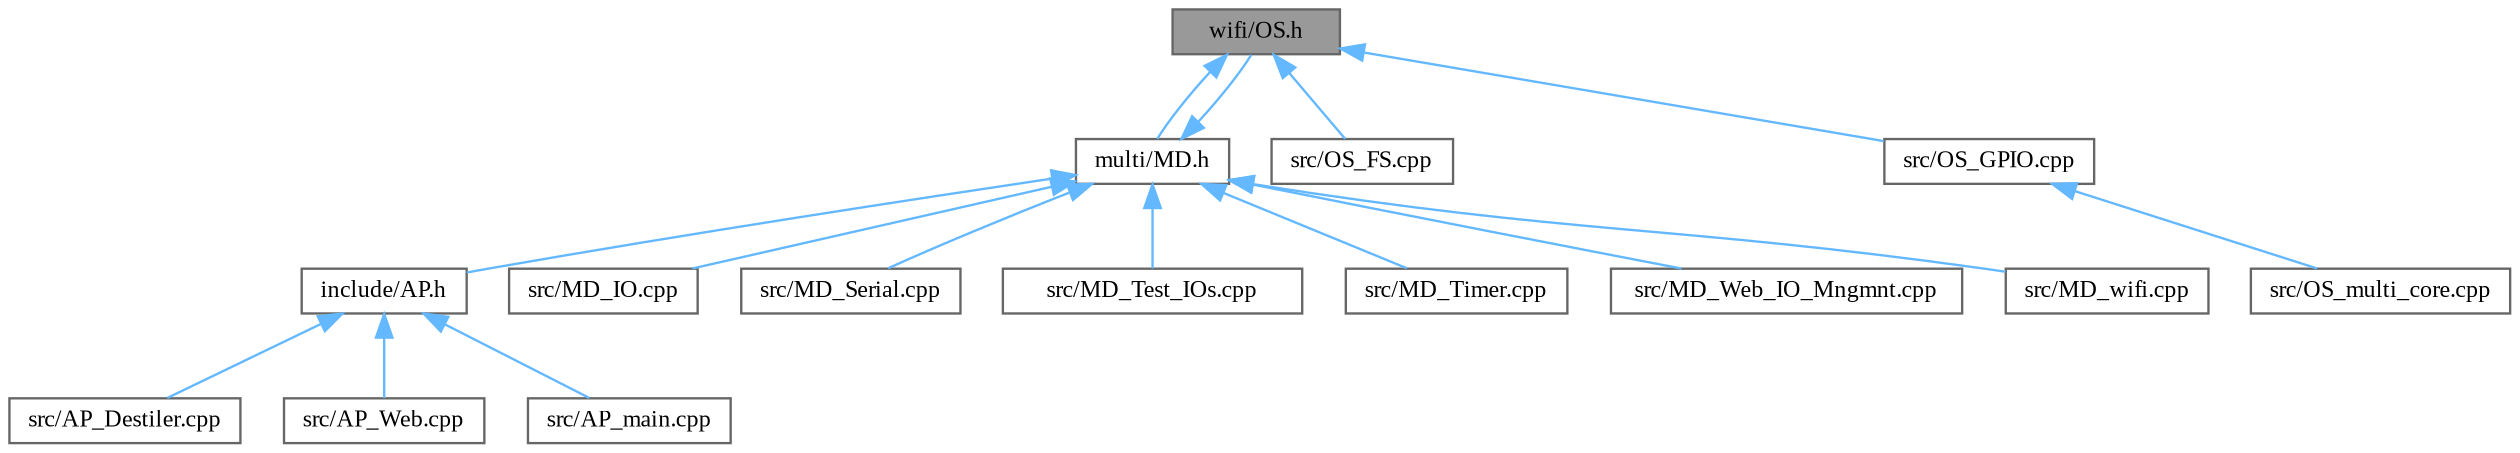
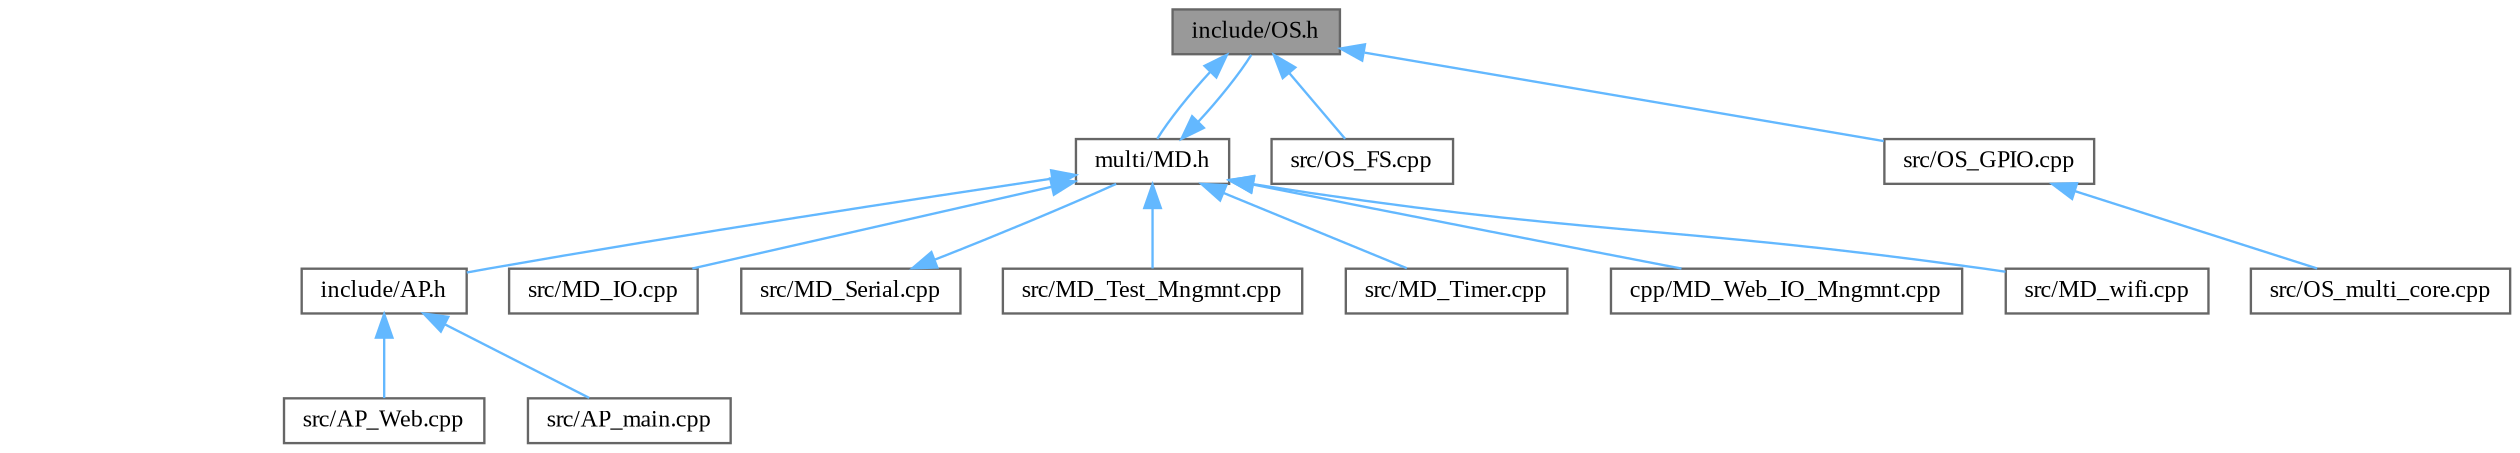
node "wifi/OS.h": label "wifi/OS.h" -> "include/OS.h"
edge "src/MD_Serial.cpp" -> "multi/MD.h": reversed
node "src/MD_Test_IOs.cpp": label "src/MD_Test_IOs.cpp" -> "src/MD_Test_Mngmnt.cpp"
node "src/MD_Web_IO_Mngmnt.cpp": label "src/MD_Web_IO_Mngmnt.cpp" -> "cpp/MD_Web_IO_Mngmnt.cpp"
node "src/AP_Destiler.cpp": removed
